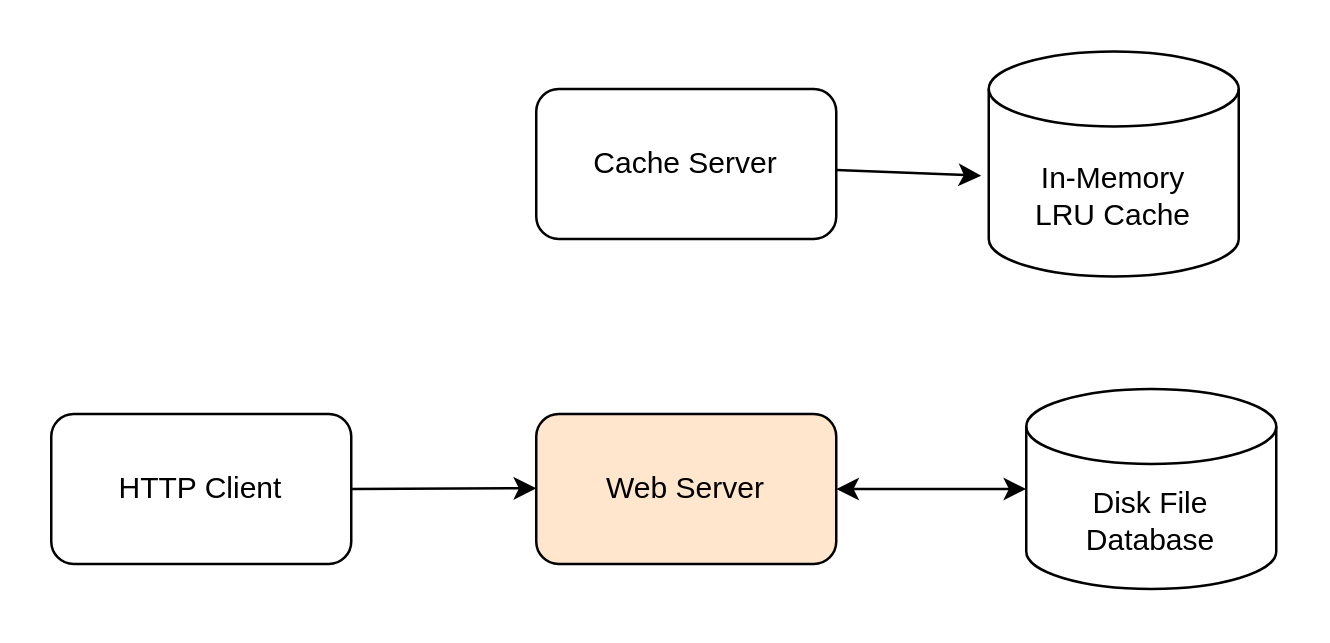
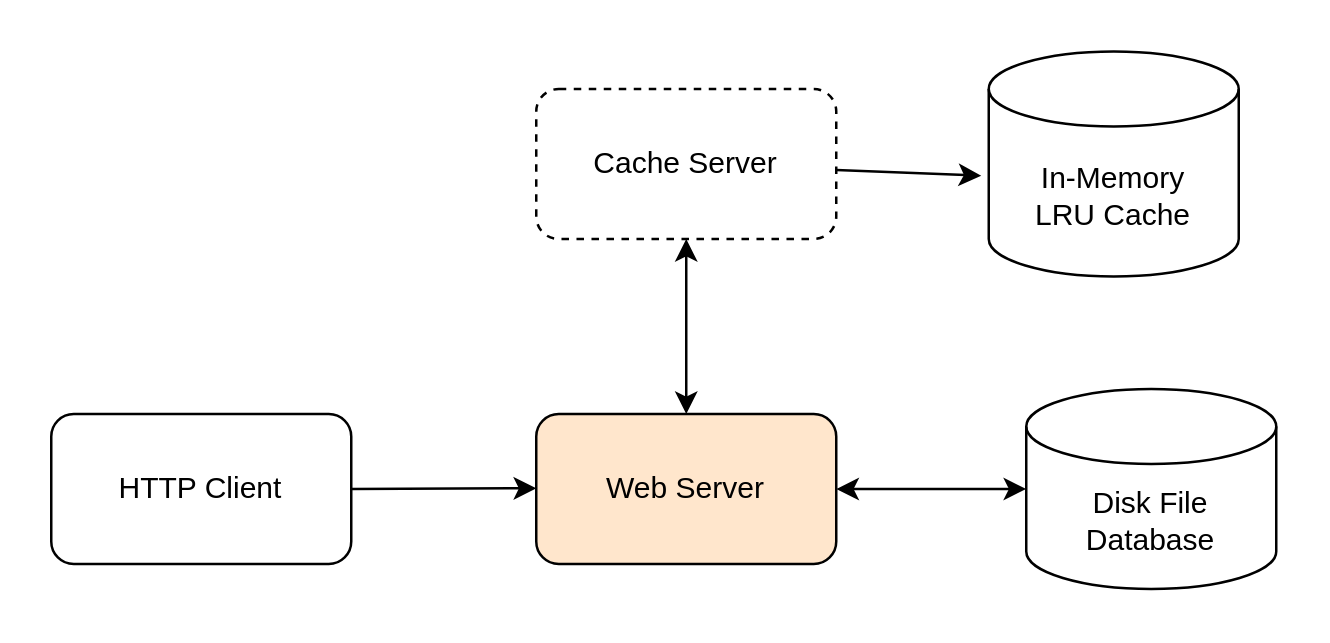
node "Cache Server": style solid -> dashed
edge "Cache Server" -- "Web Server": added
